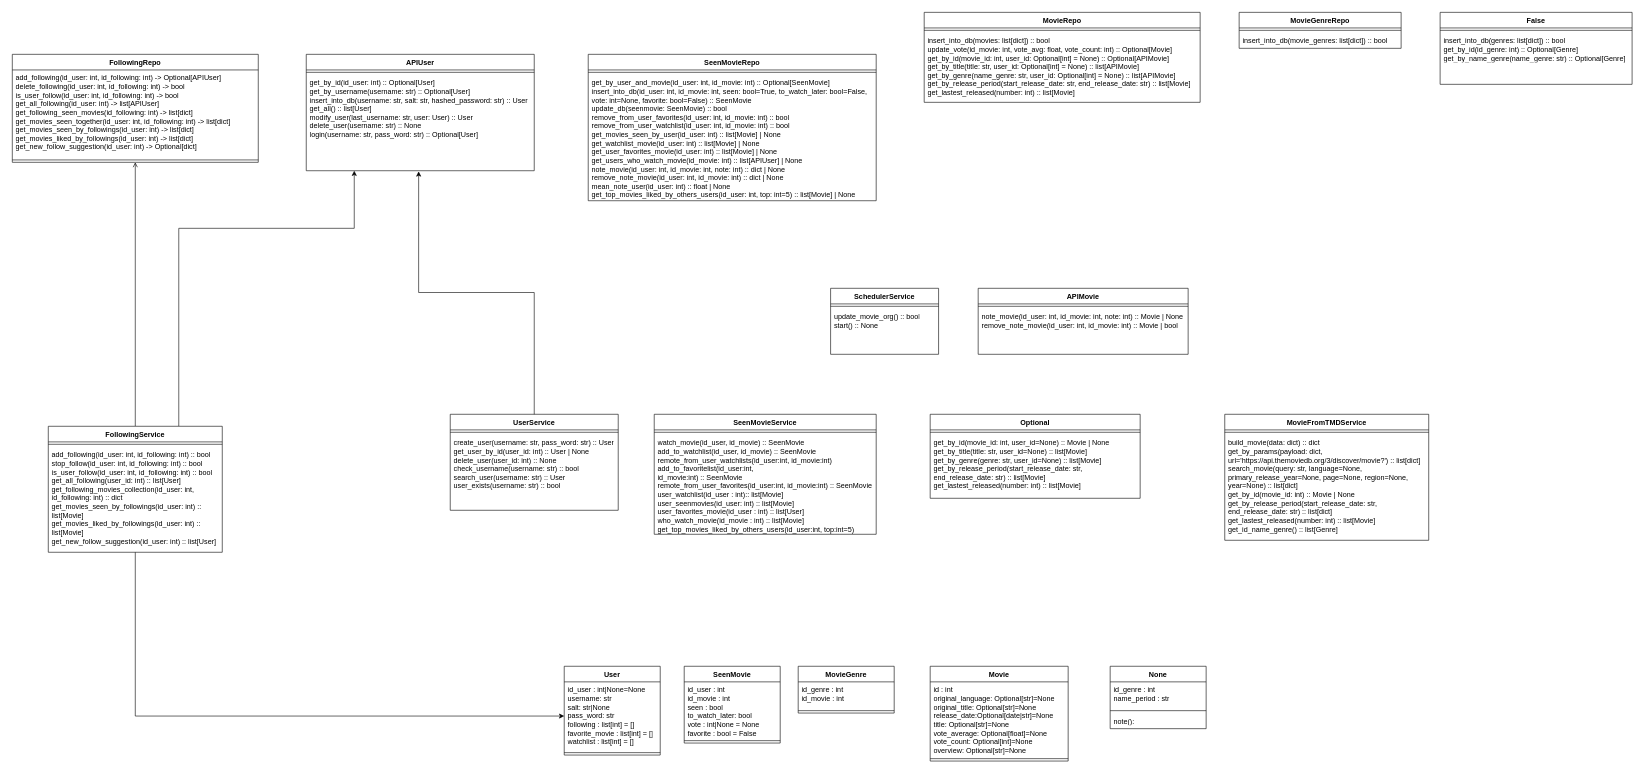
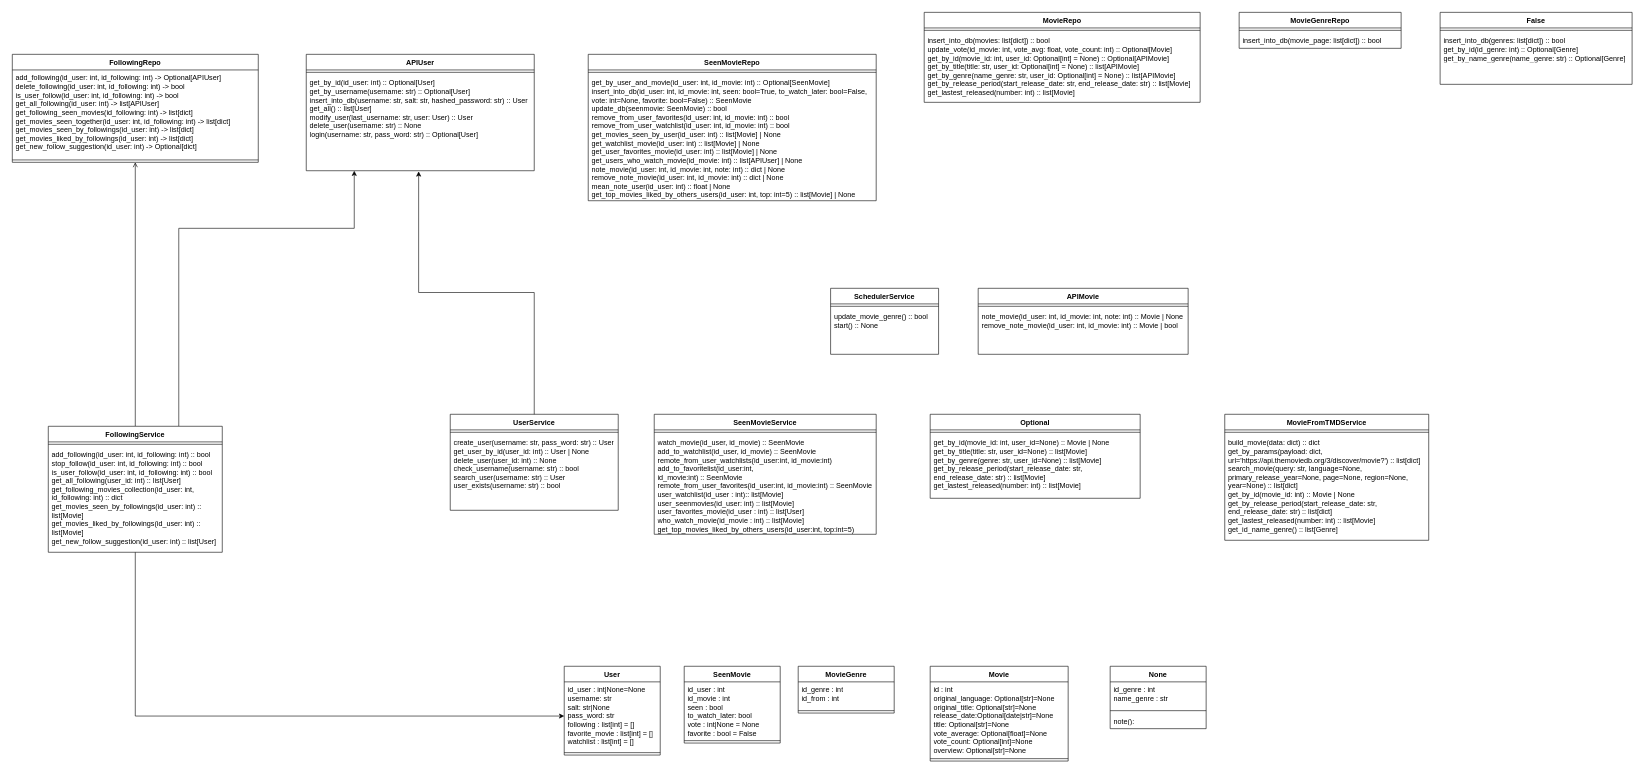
node "insert_into_db(movie_genres: list[dict]) :: bool": label "insert_into_db(movie_genres: list[dict]) :: bool" -> "insert_into_db(movie_page: list[dict]) :: bool"
node "update_movie_org() :: bool start() :: None": label "update_movie_org() :: bool start() :: None" -> "update_movie_genre() :: bool start() :: None"
node "id_genre : int id_movie : int": label "id_genre : int id_movie : int" -> "id_genre : int id_from : int"
node "id_genre : int name_period : str": label "id_genre : int name_period : str" -> "id_genre : int name_genre : str"
